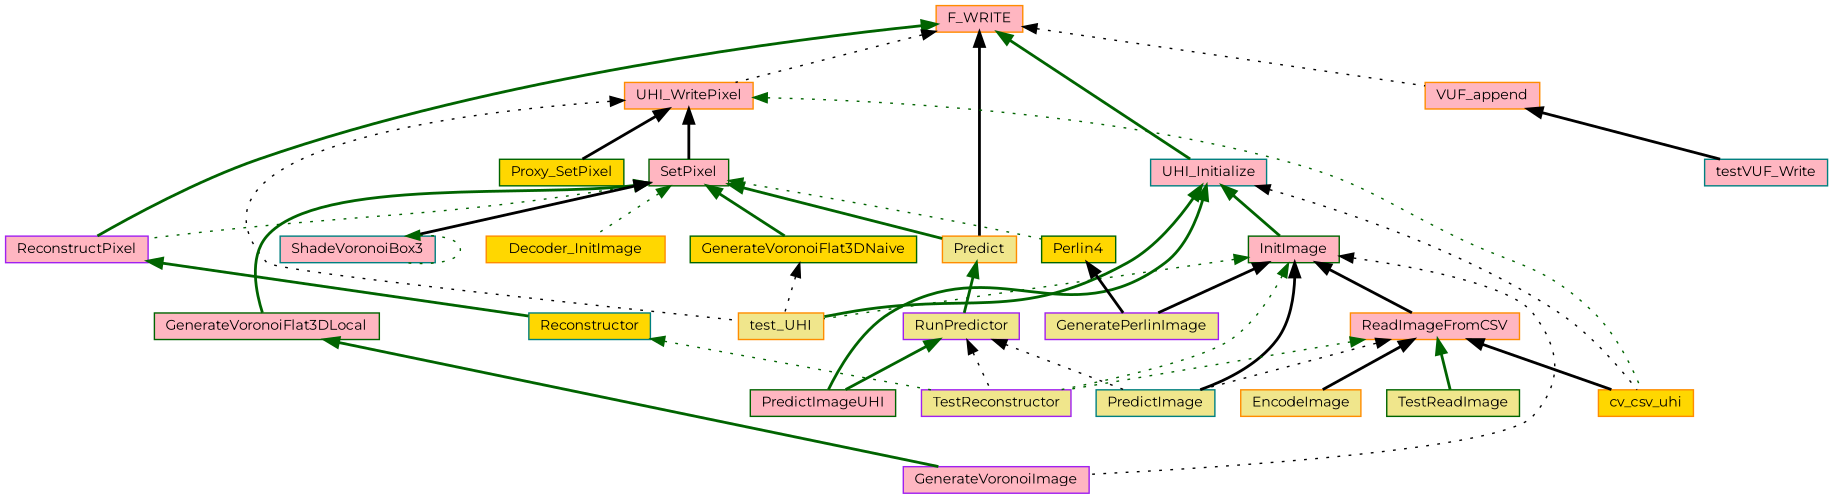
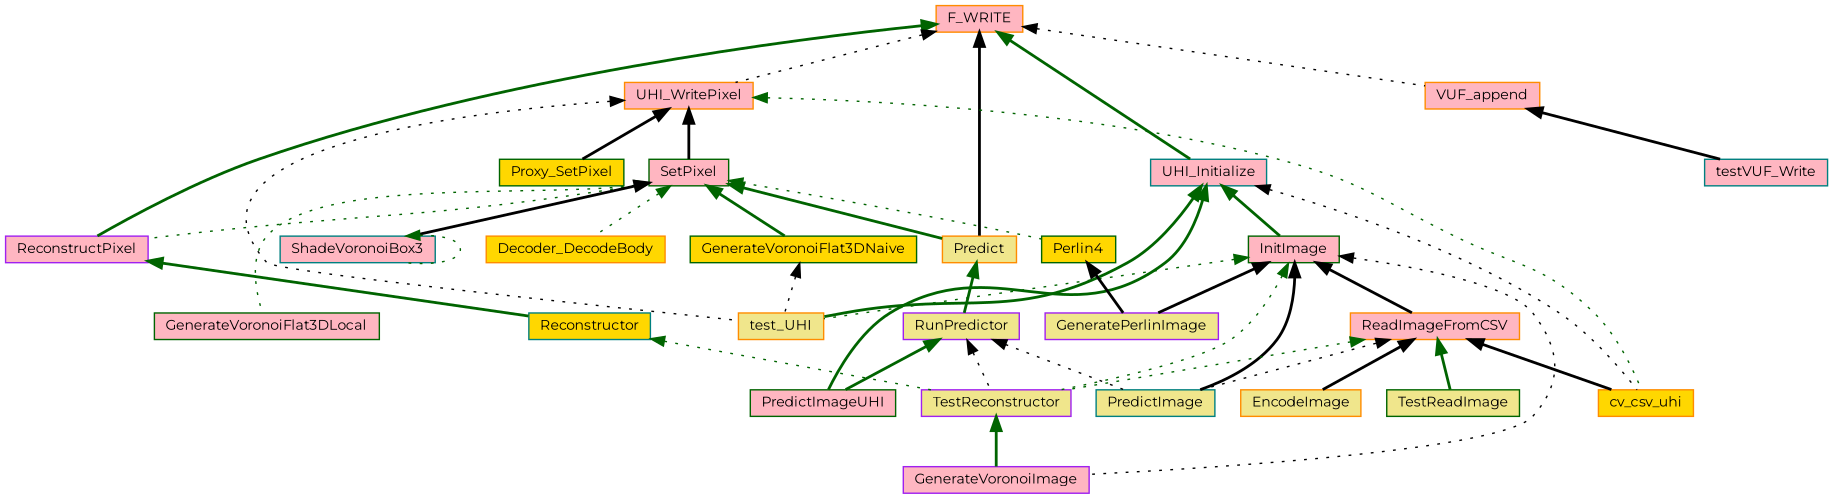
edge "GenerateVoronoiFlat3DLocal" -> "SetPixel": style bold -> dotted
node "Decoder_InitImage": label "Decoder_InitImage" -> "Decoder_DecodeBody"
edge "GenerateVoronoiImage" -> "GenerateVoronoiFlat3DLocal": now "GenerateVoronoiImage" -> "TestReconstructor"
